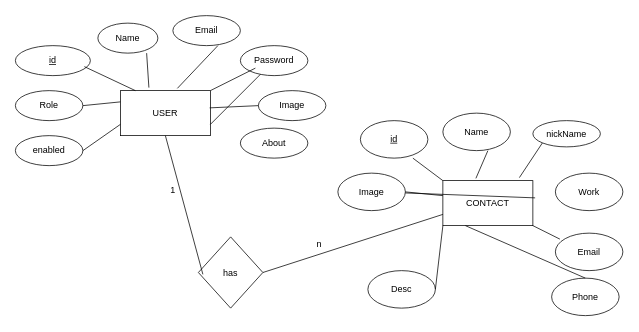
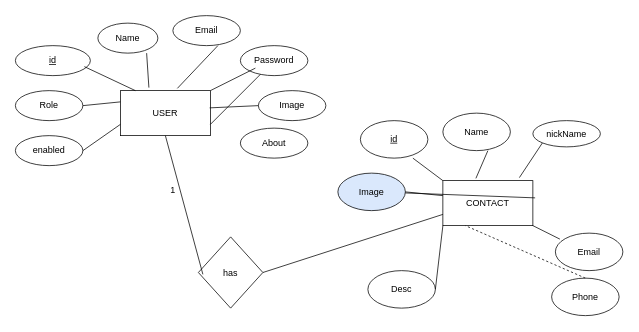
node "Image": fillcolor #ffffff -> #dae8fc
node "Work": removed
node "n": removed
edge "CONTACT" -- "Phone": style solid -> dashed
